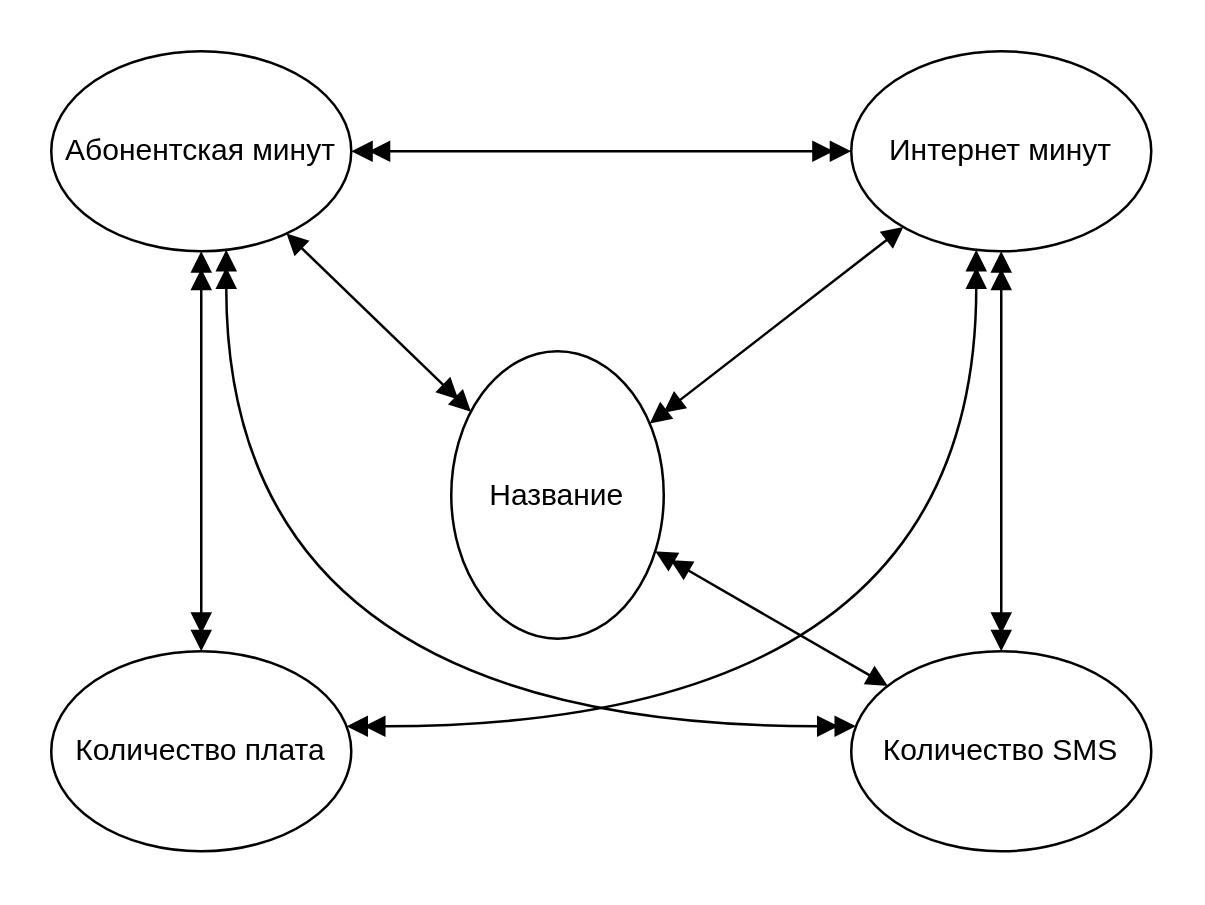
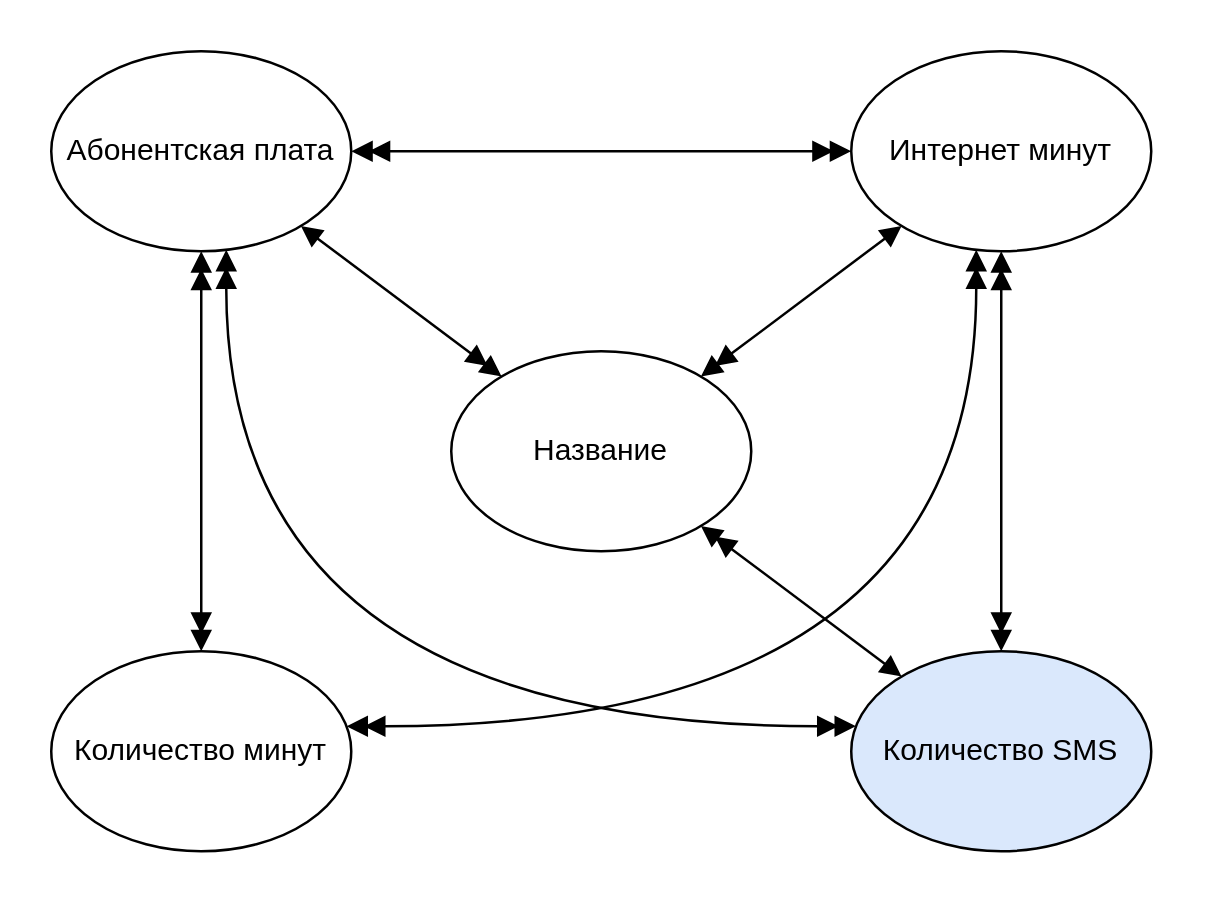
node "Абонентская минут": label "Абонентская минут" -> "Абонентская плата"
node "Название": size 213x288 -> 300x200
node "Количество плата": label "Количество плата" -> "Количество минут"
node "Количество SMS": fillcolor #ffffff -> #dae8fc
